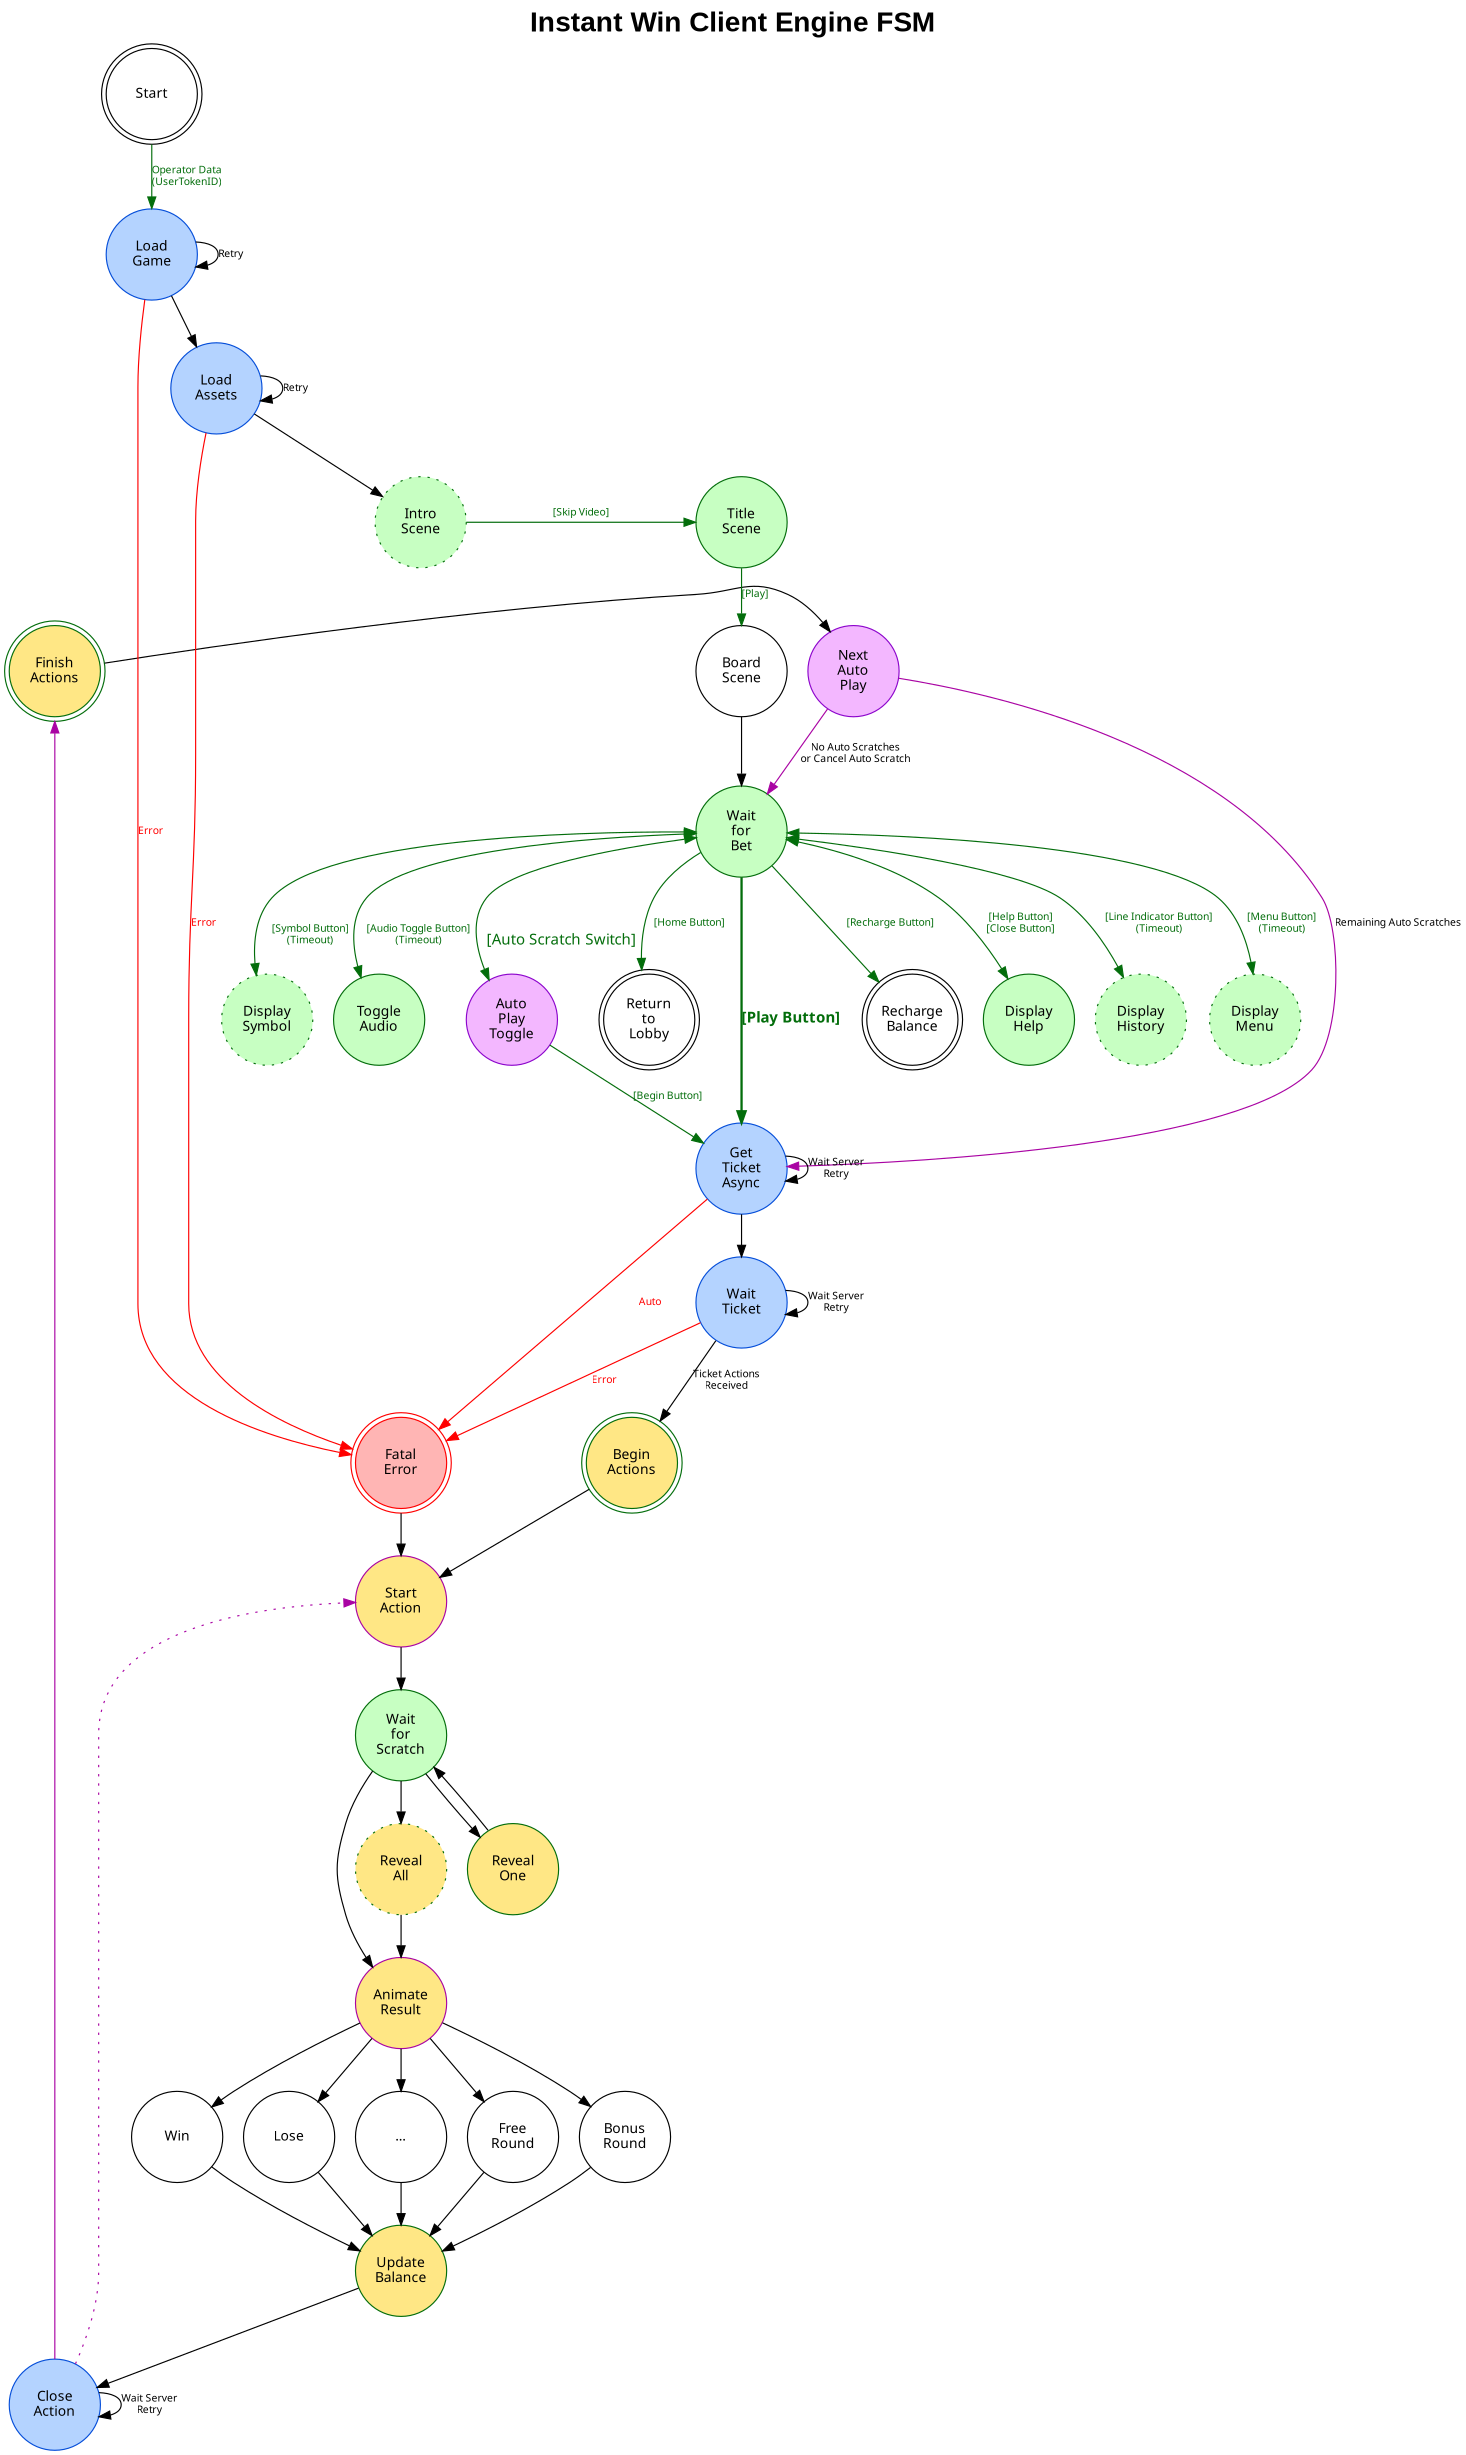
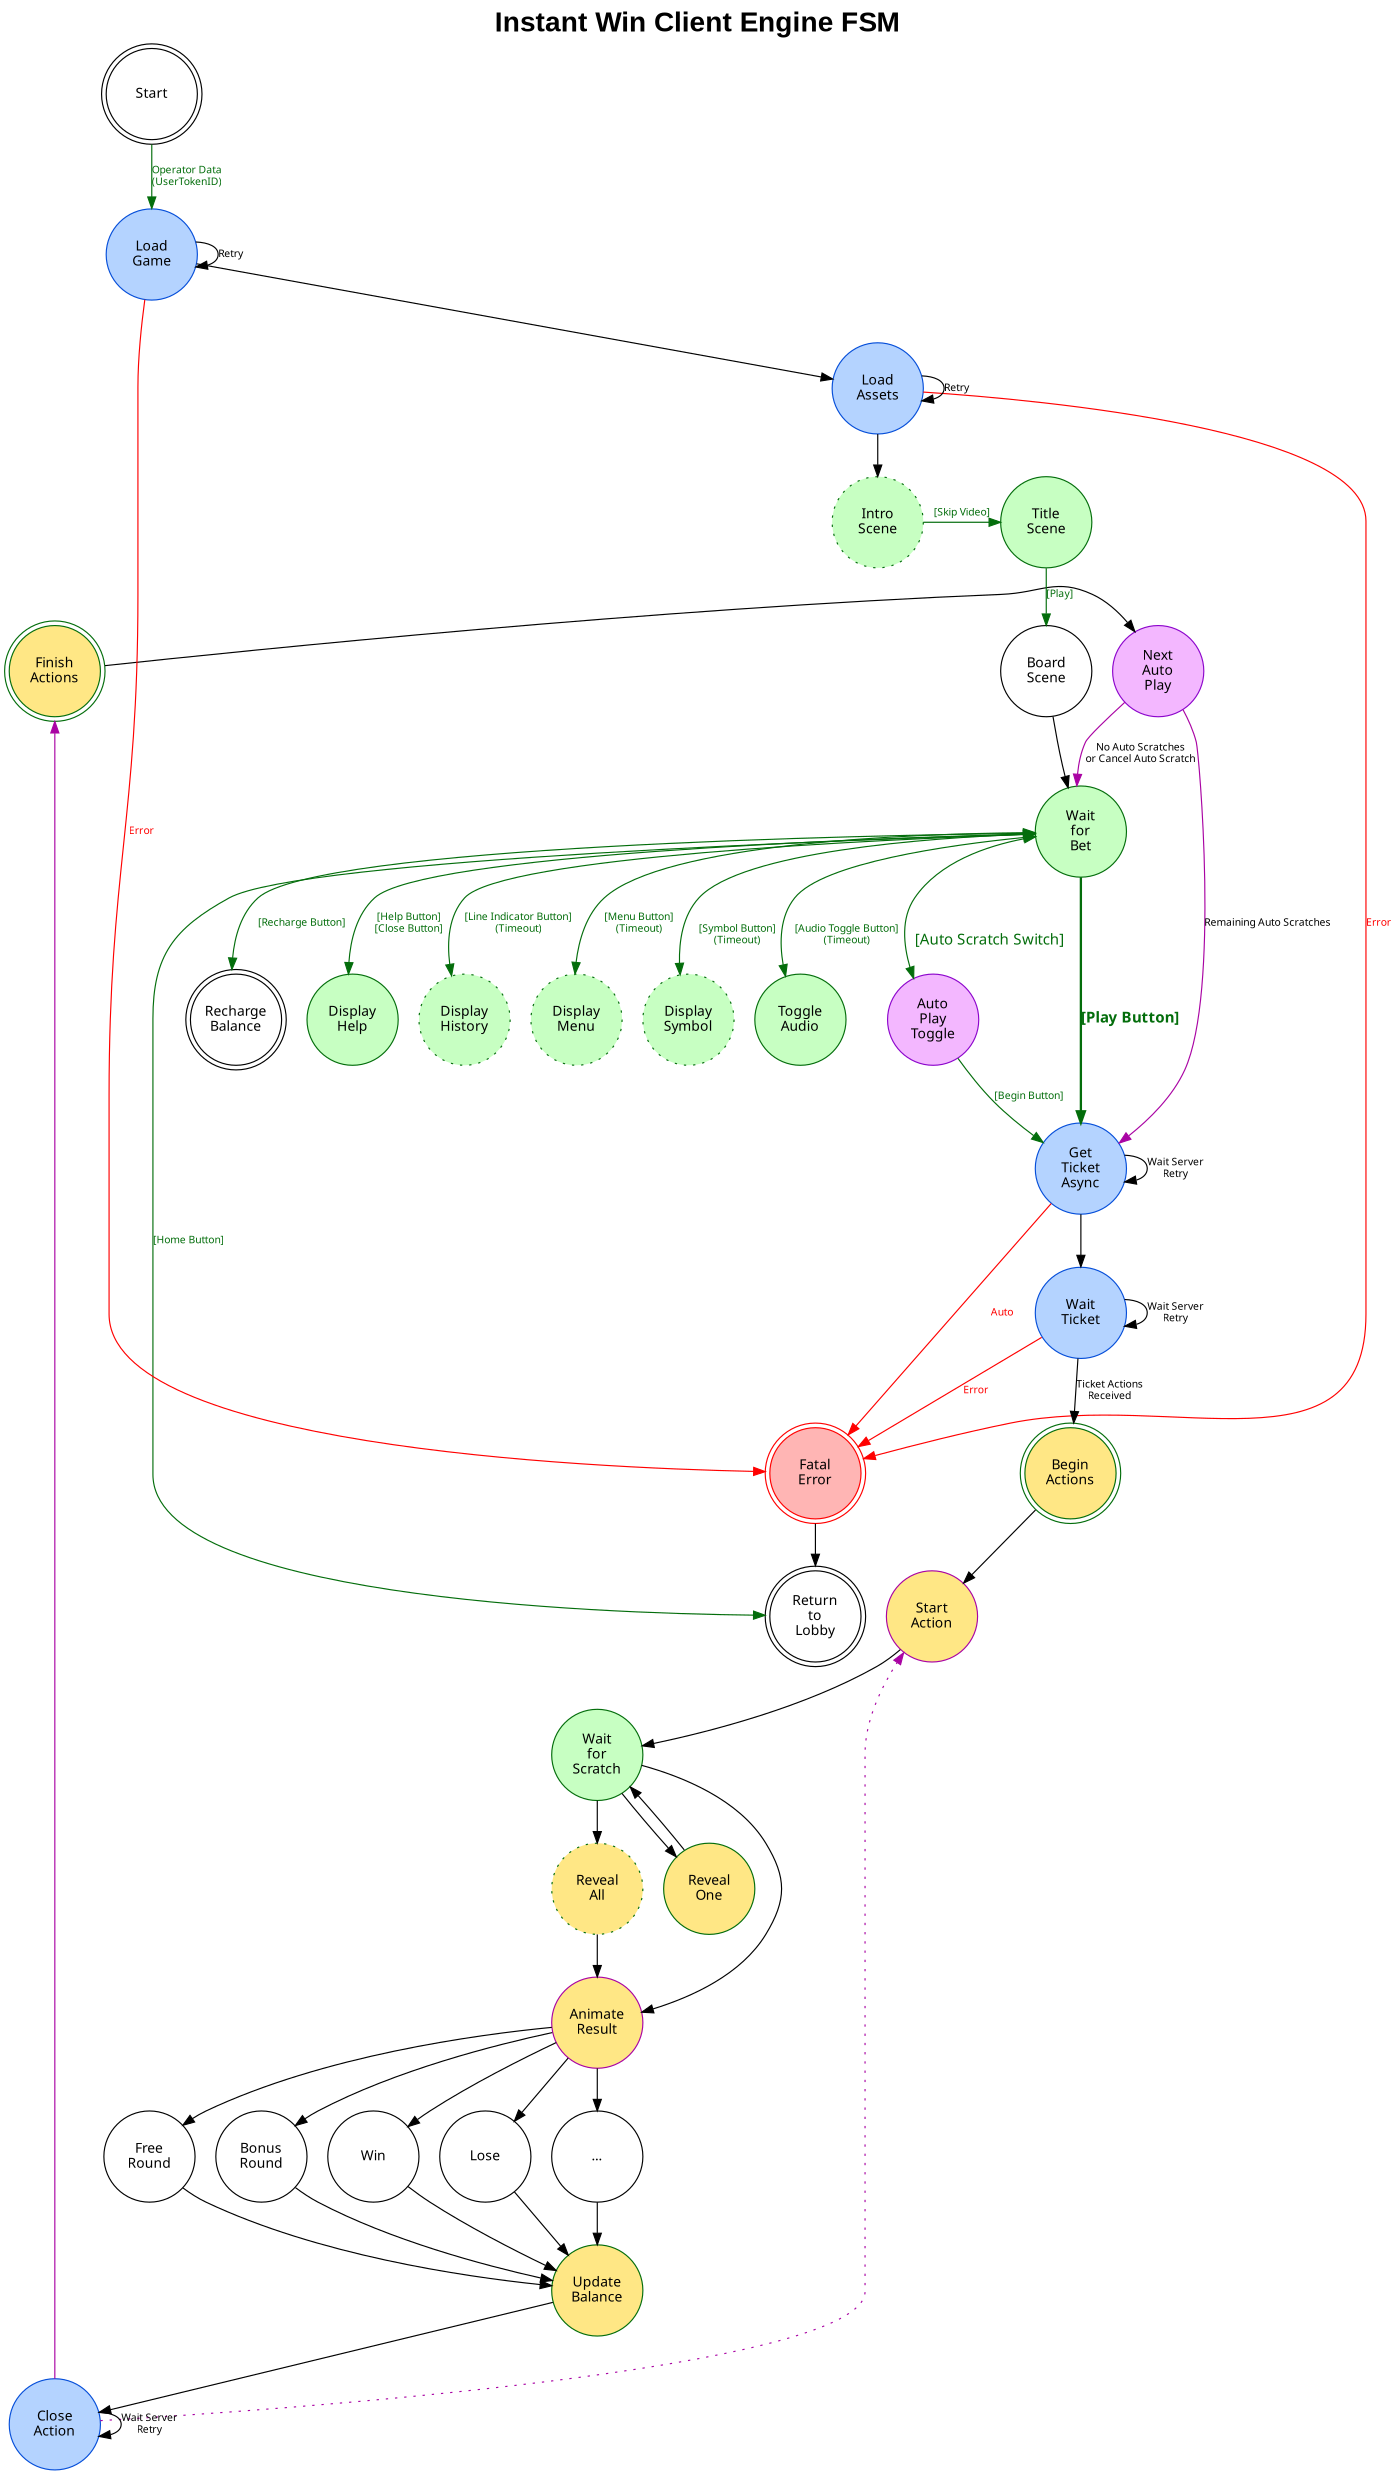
edge "Fatal Error" -> "Start Action": now "Fatal Error" -> "Return to Lobby"
